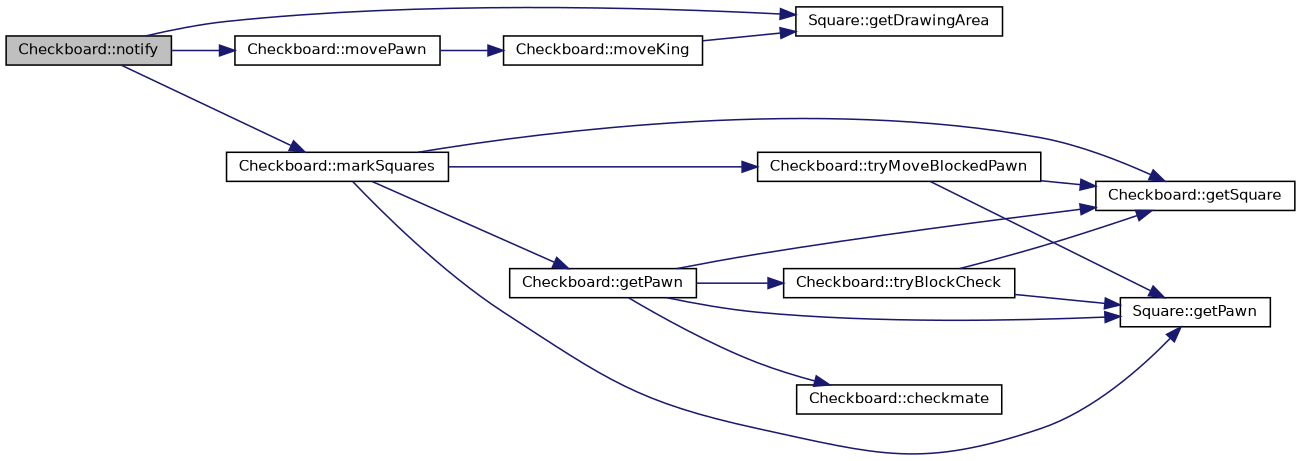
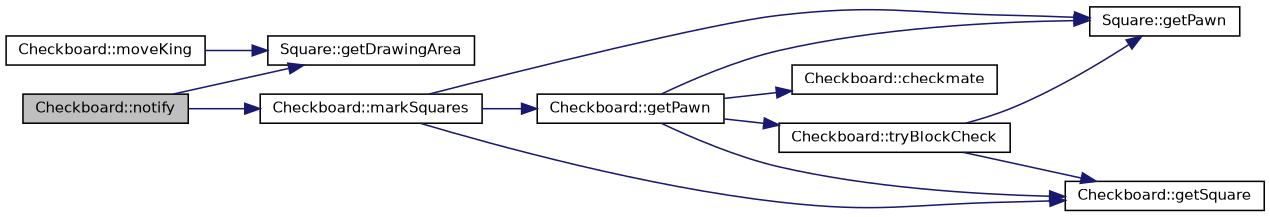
node "Checkboard::movePawn": removed
node "Checkboard::tryMoveBlockedPawn": removed
